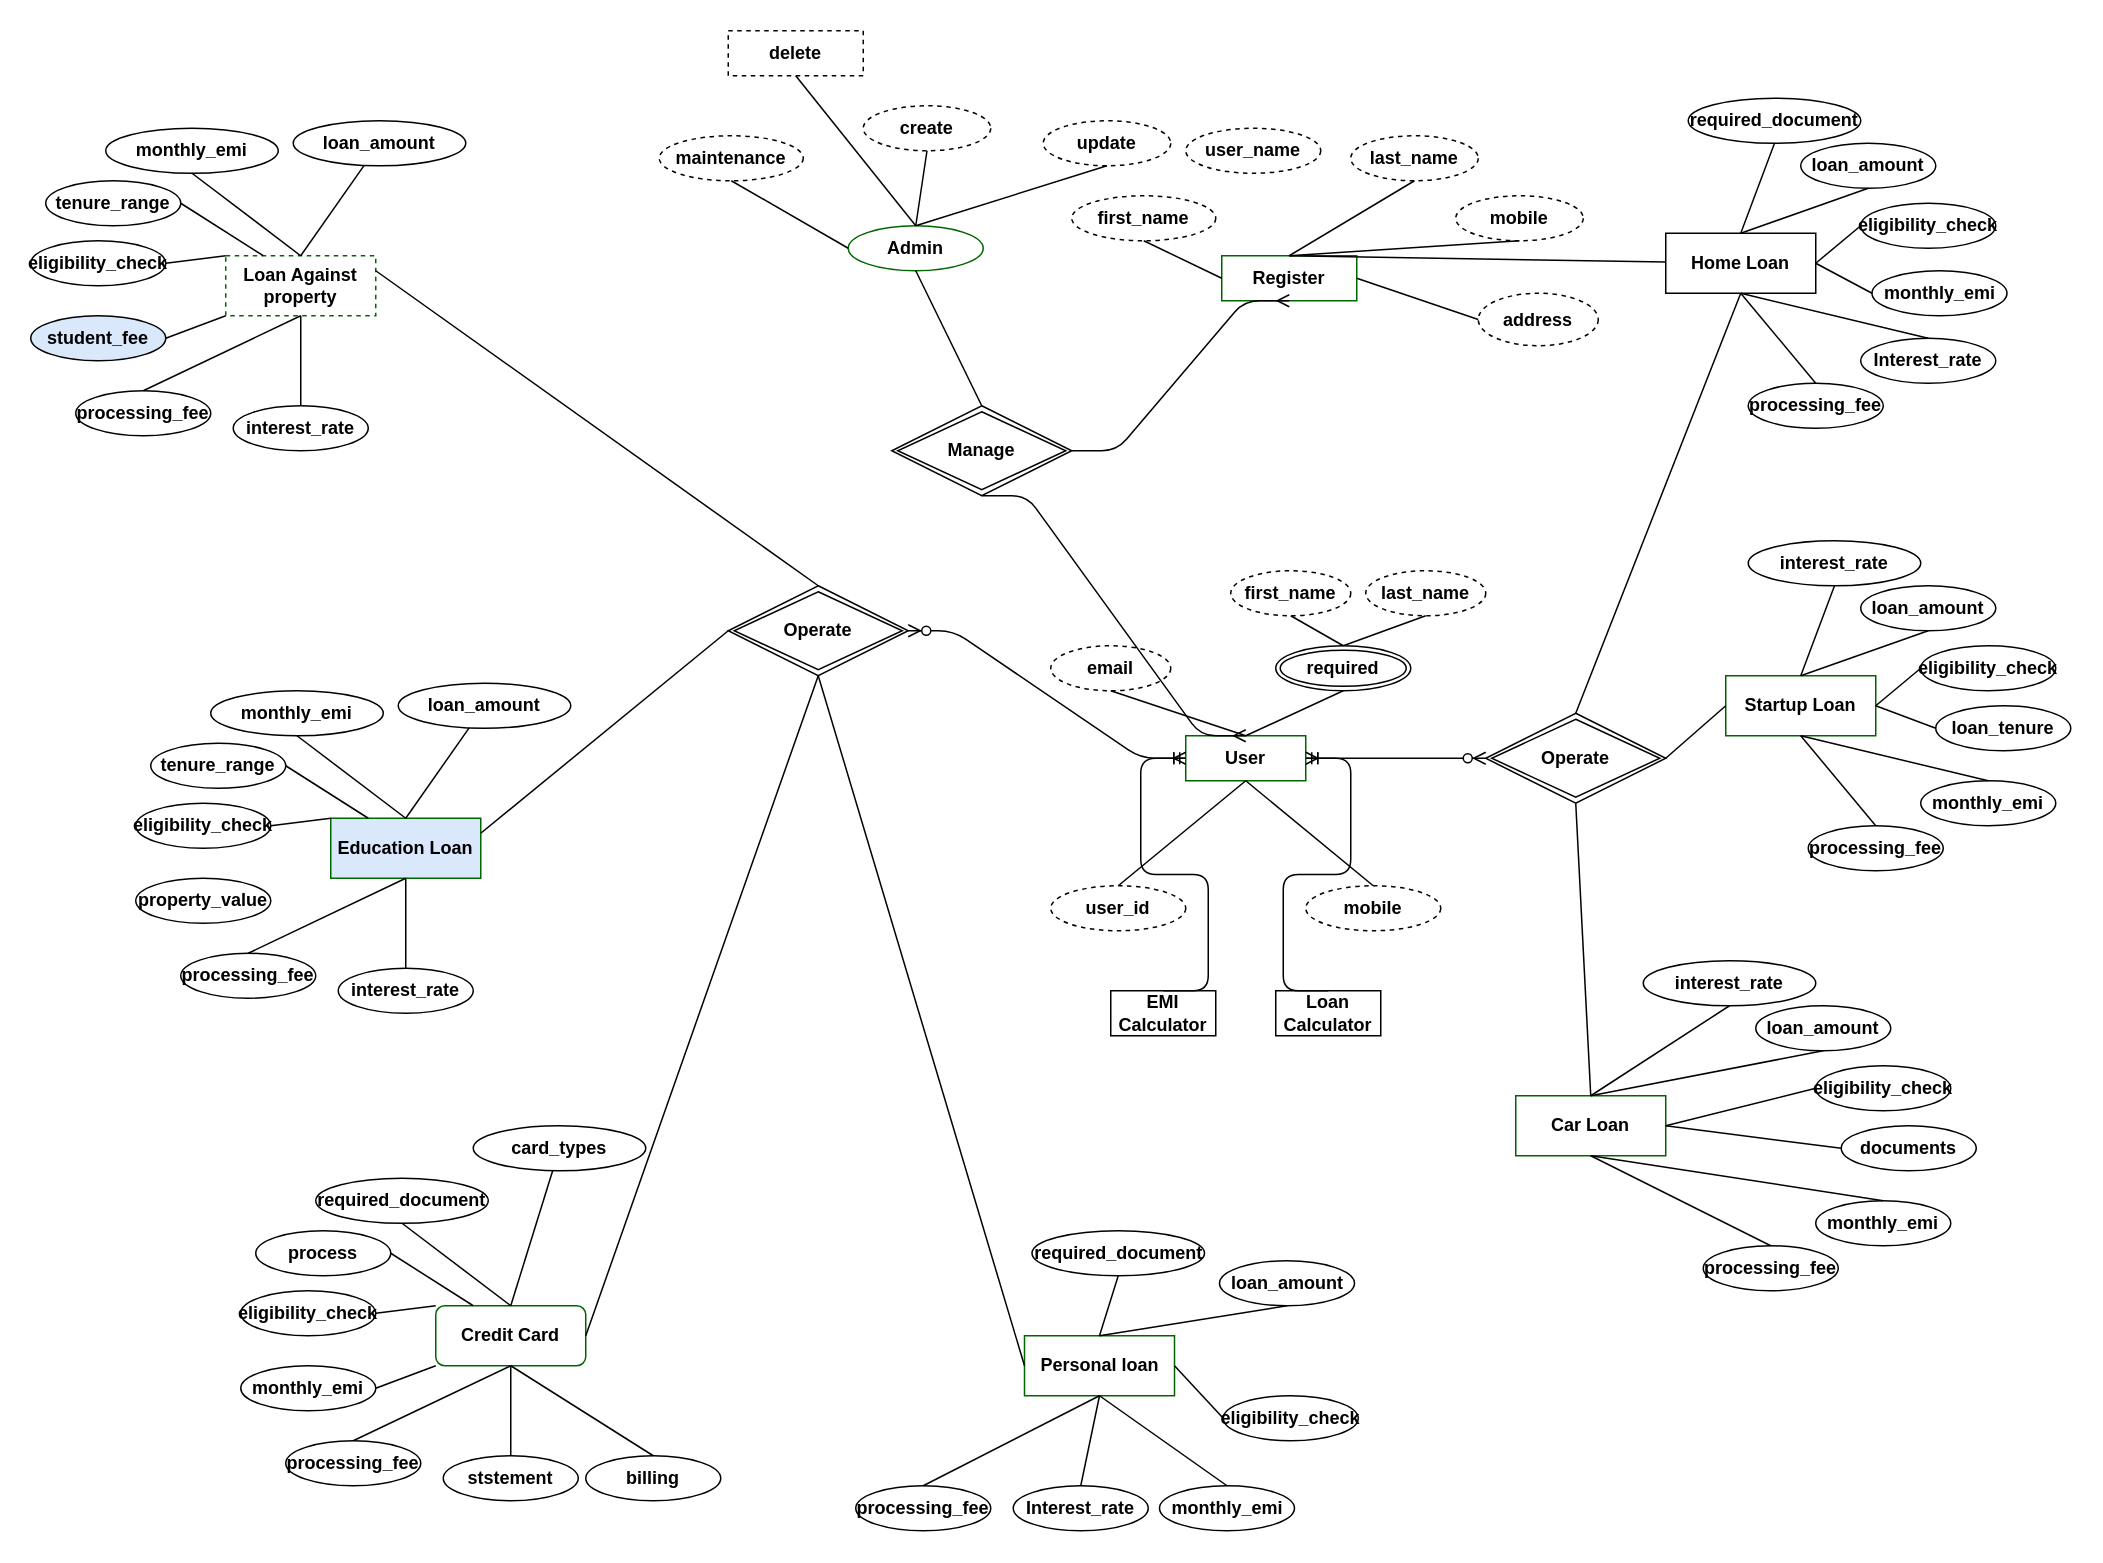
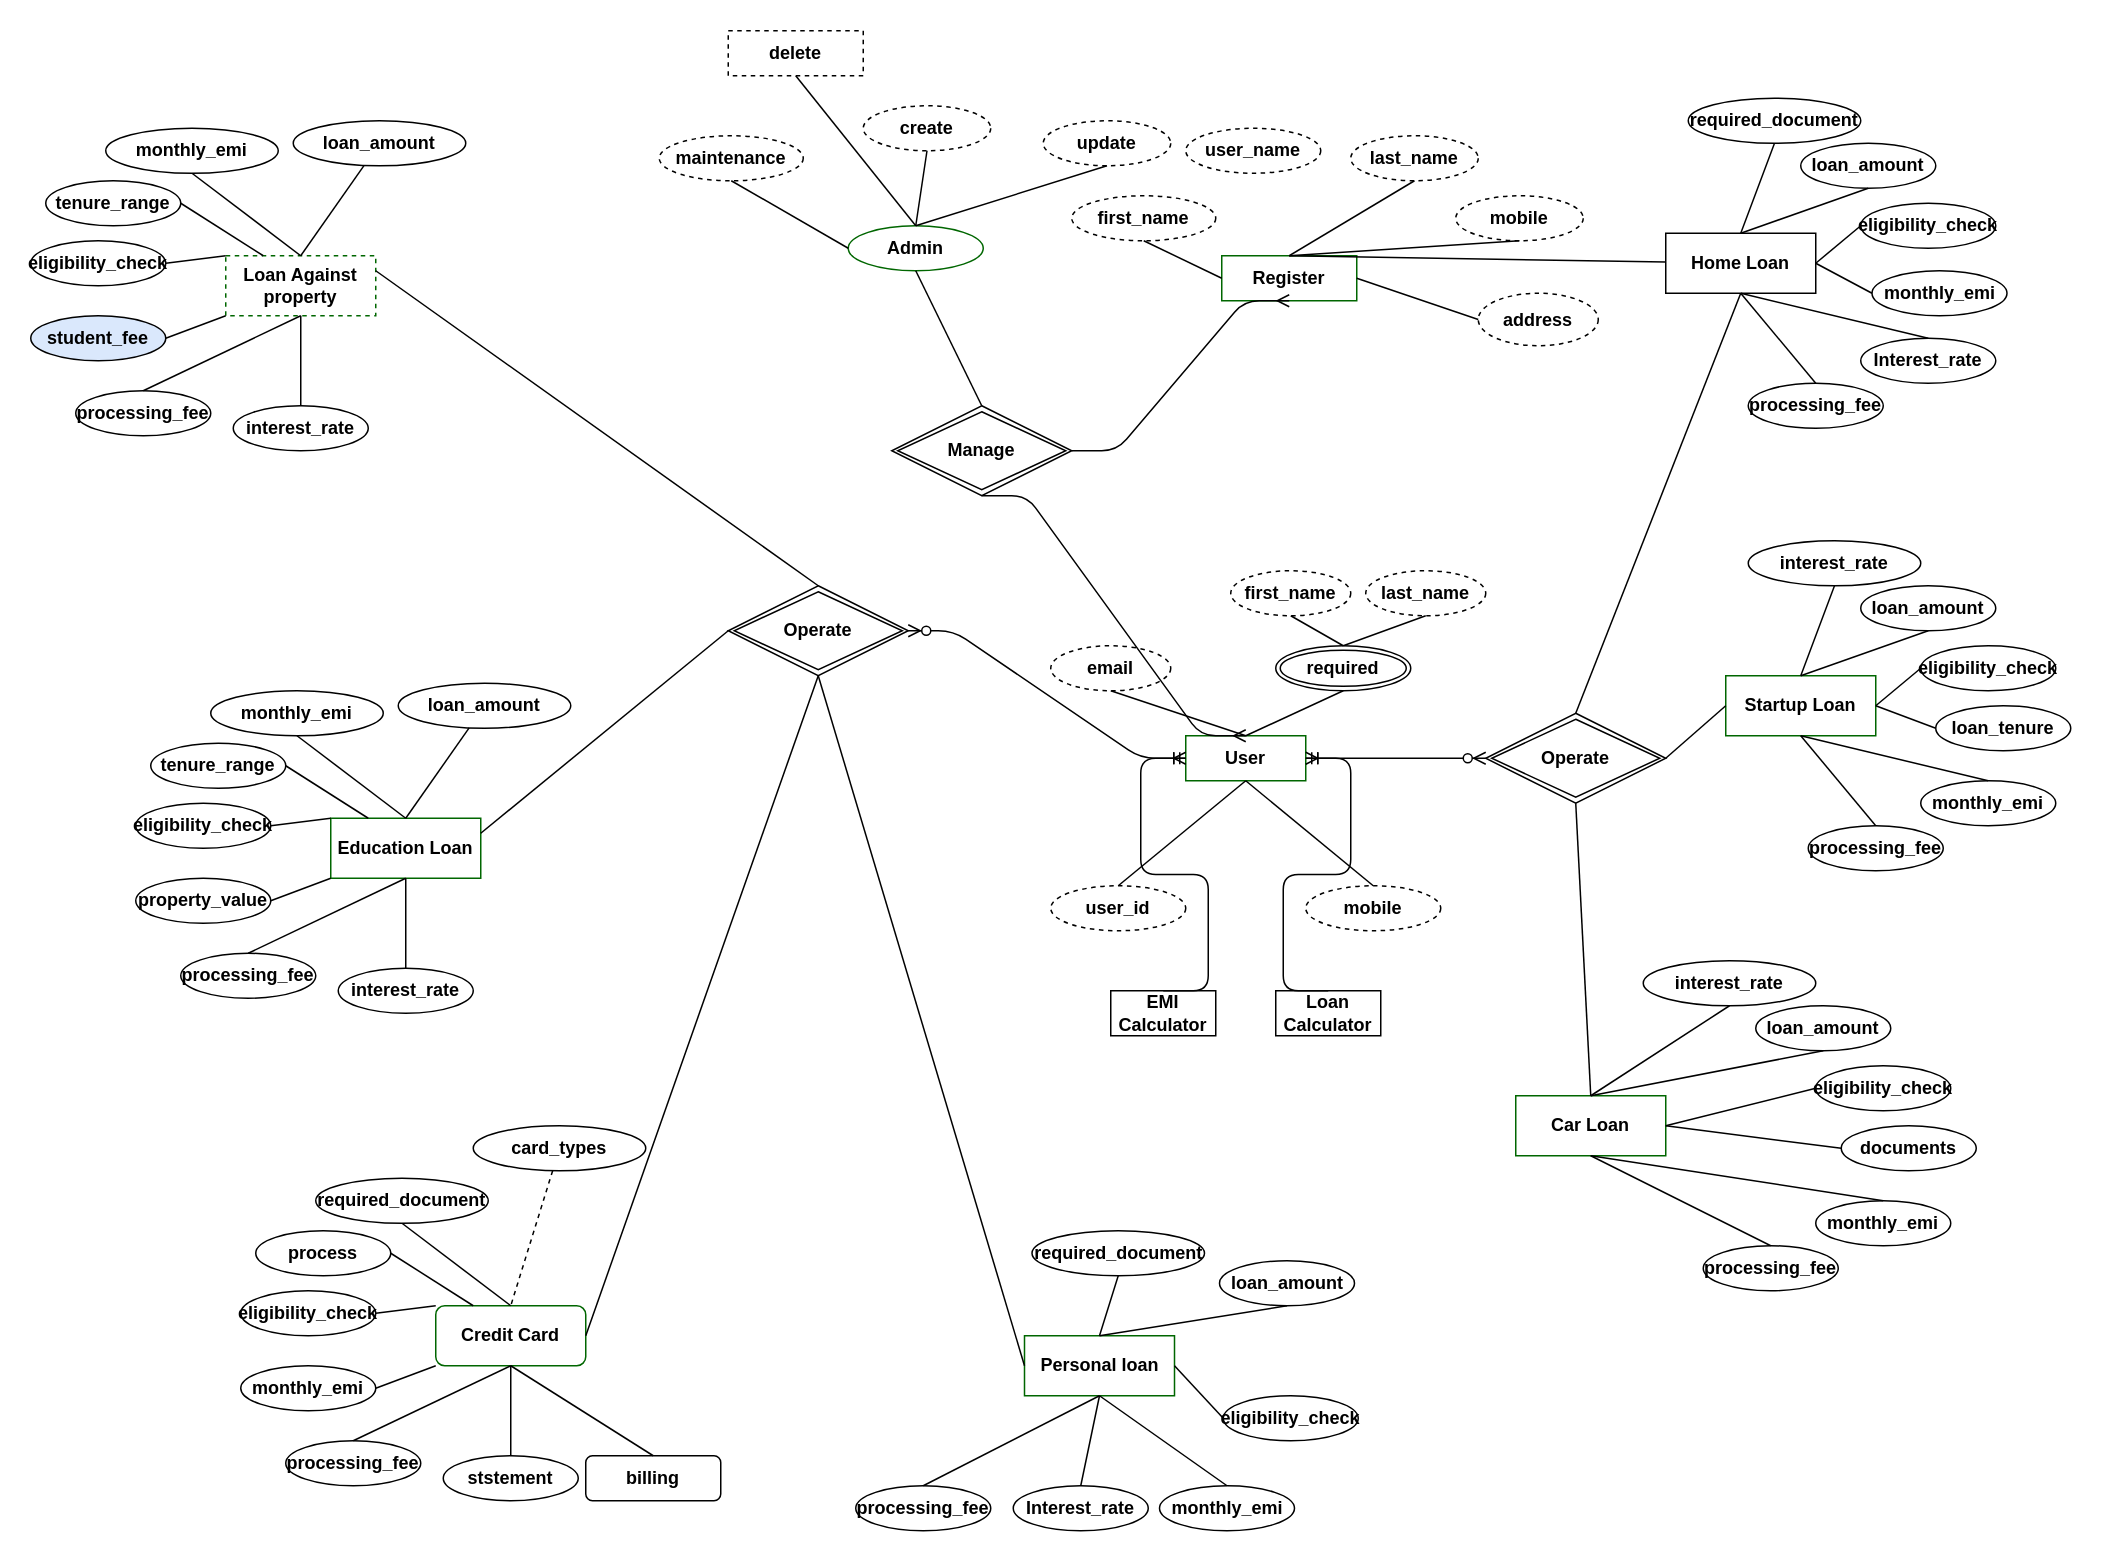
node "Education Loan": fillcolor #dae8fc -> #ffffff
edge "Education Loan" -- "property_value": added
edge "card_types" -- "Credit Card": style solid -> dashed
node "billing": shape ellipse -> rounded rectangle
